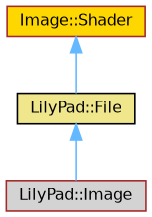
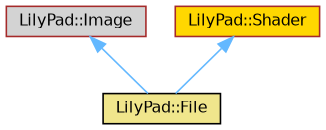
node "Image::Shader": label "Image::Shader" -> "LilyPad::Shader"
edge "LilyPad::Image" -> "LilyPad::File": reversed
